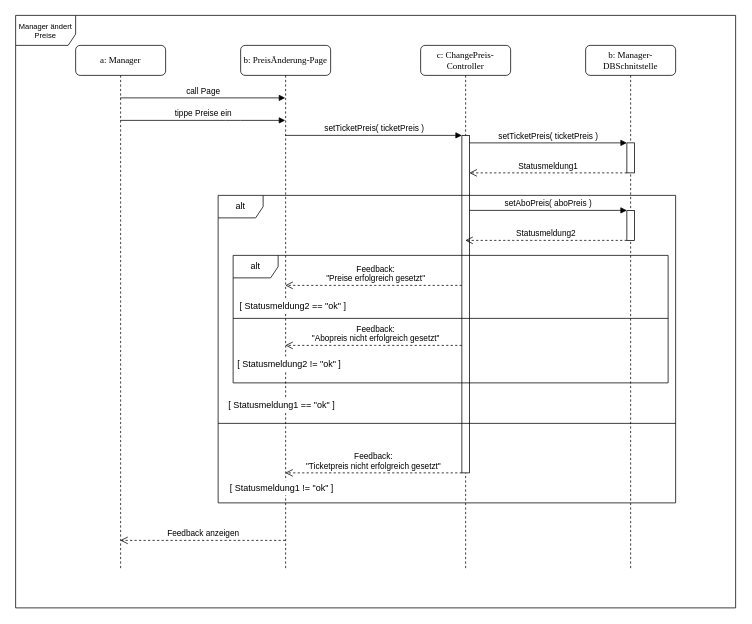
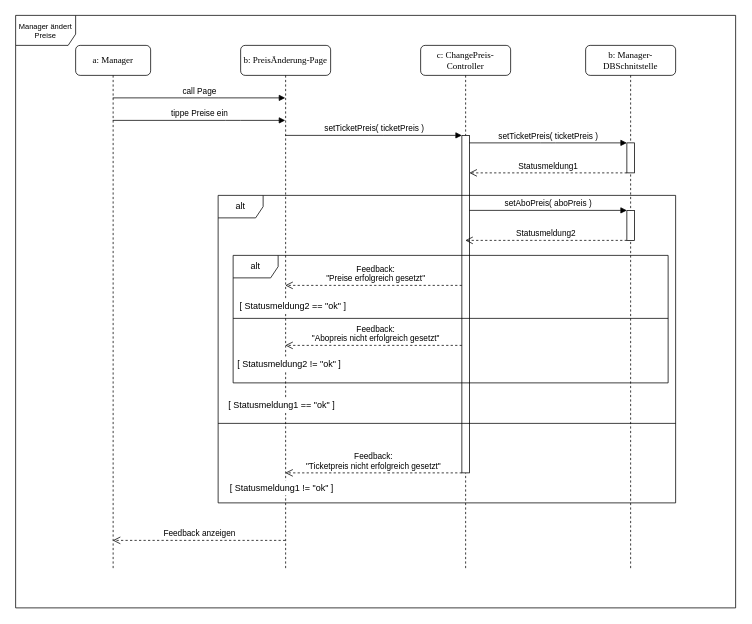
node "a: Manager": size 90x525 -> 75x525
